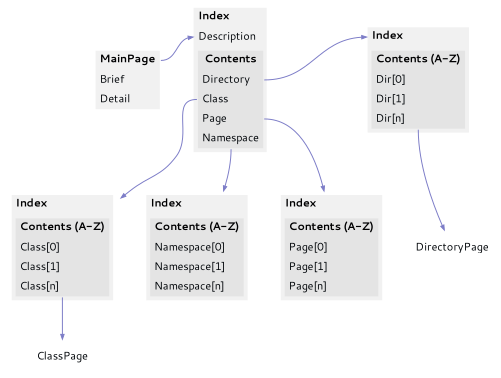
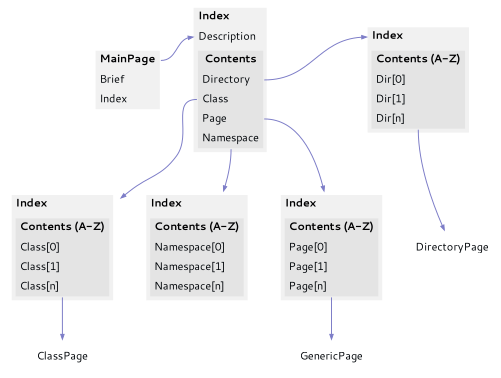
node "MainPage": text "Detail" -> "Index"
node "GenericPage": added
